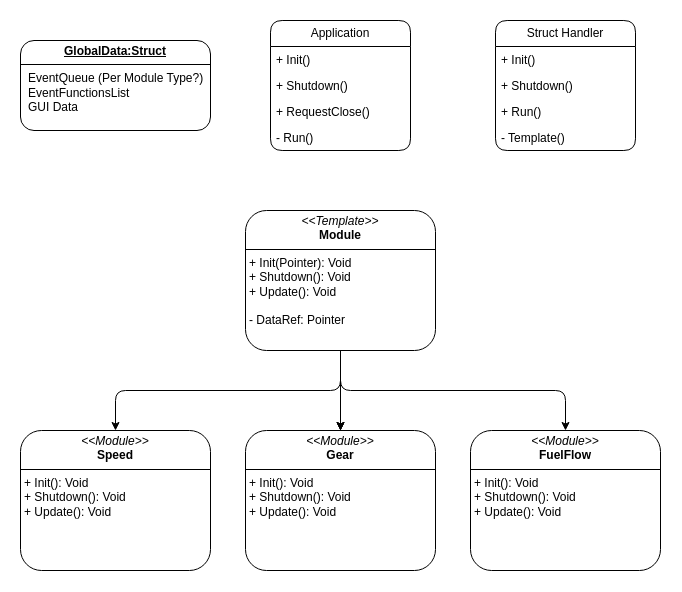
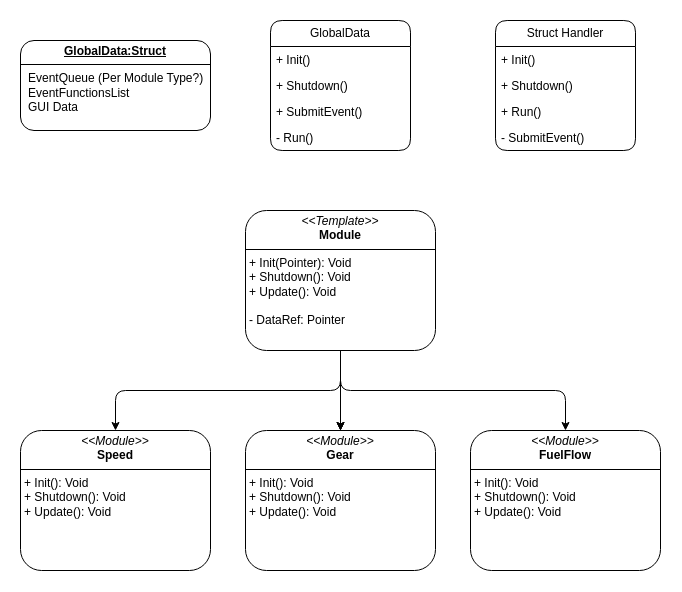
node "Application": label "Application" -> "GlobalData"
node "+ RequestClose()": label "+ RequestClose()" -> "+ SubmitEvent()"
node "- Template()": label "- Template()" -> "- SubmitEvent()"
